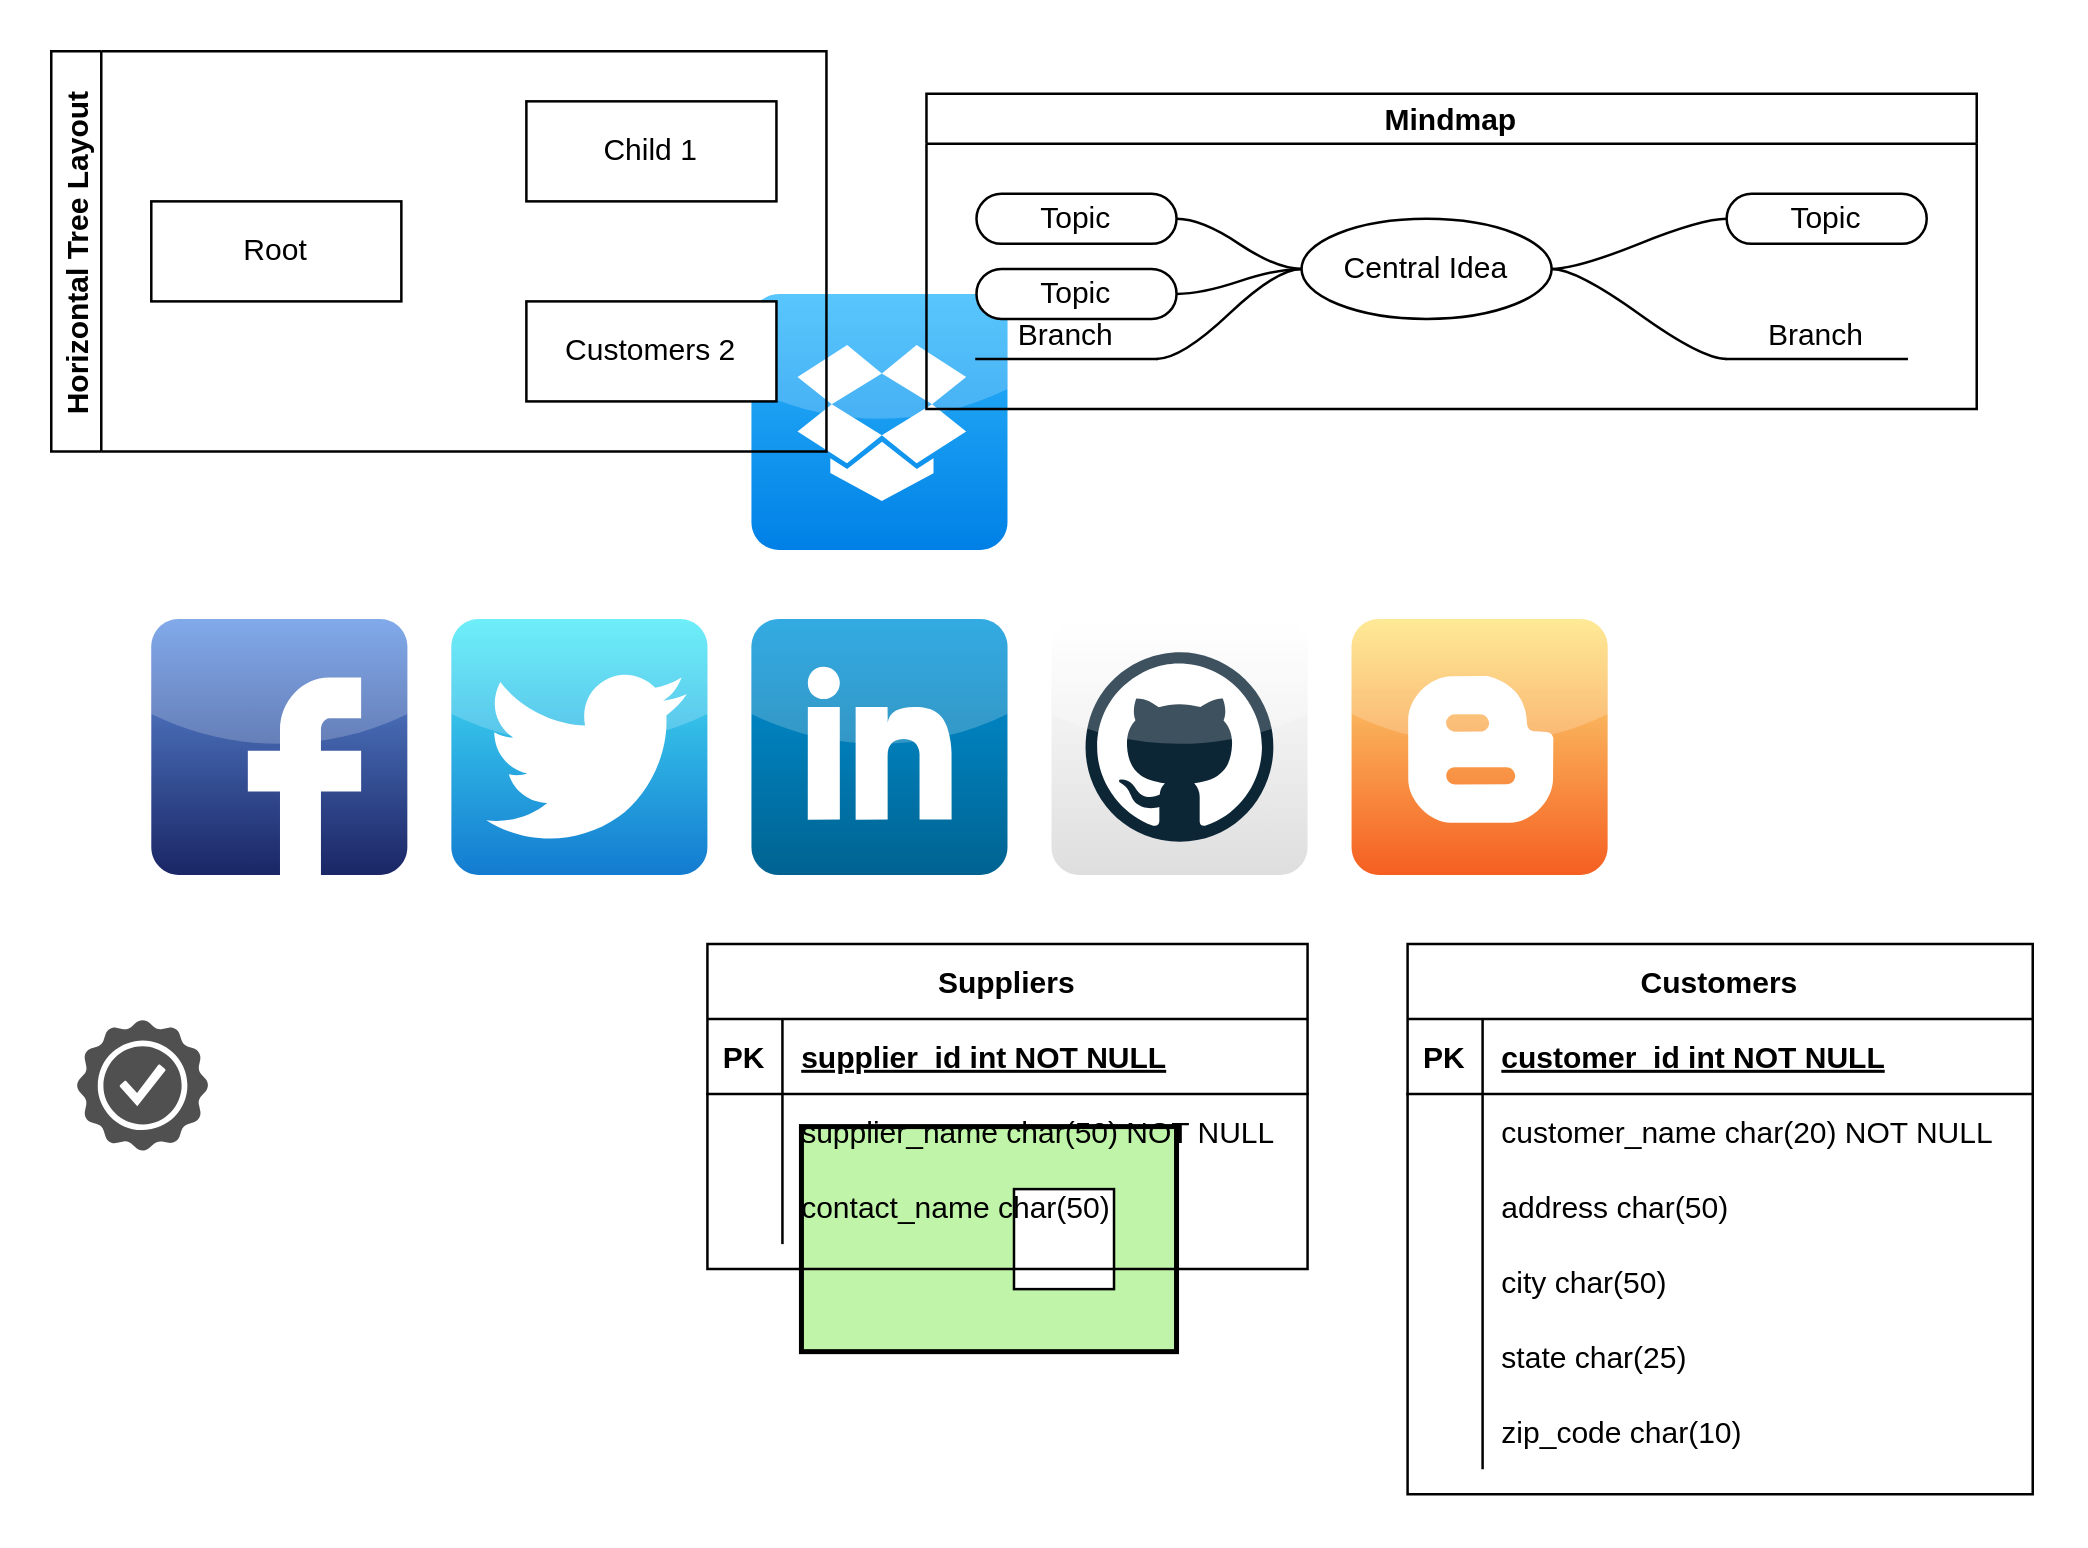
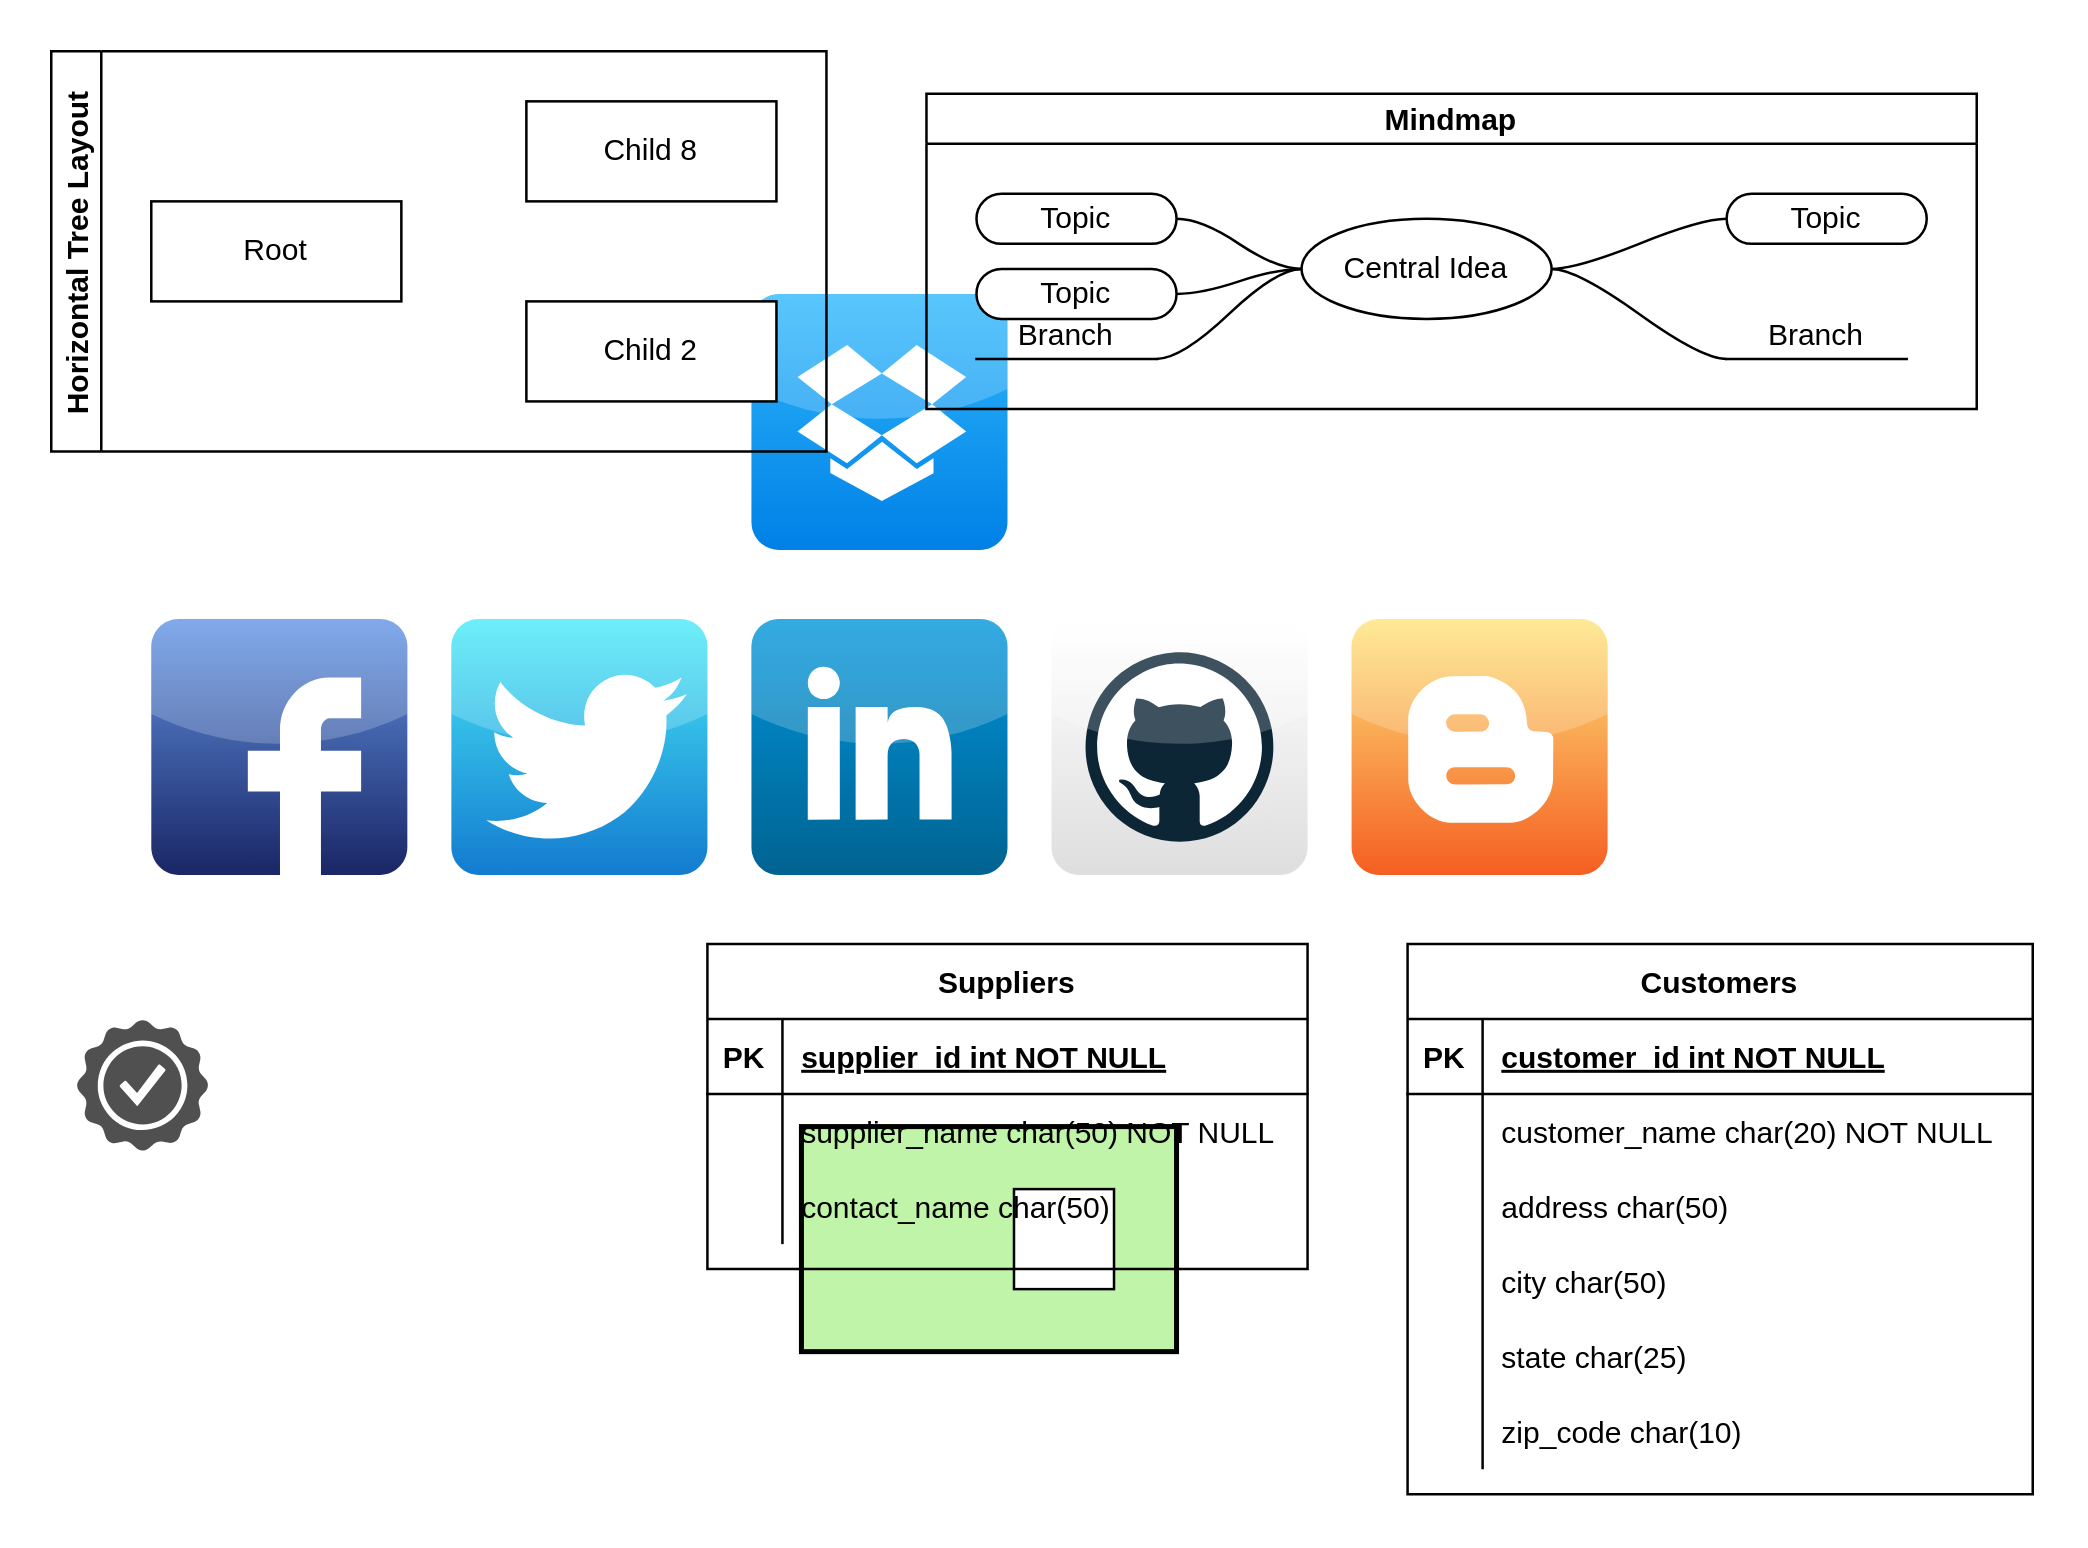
node "Child 1": label "Child 1" -> "Child 8"
node "Customers 2": label "Customers 2" -> "Child 2"
